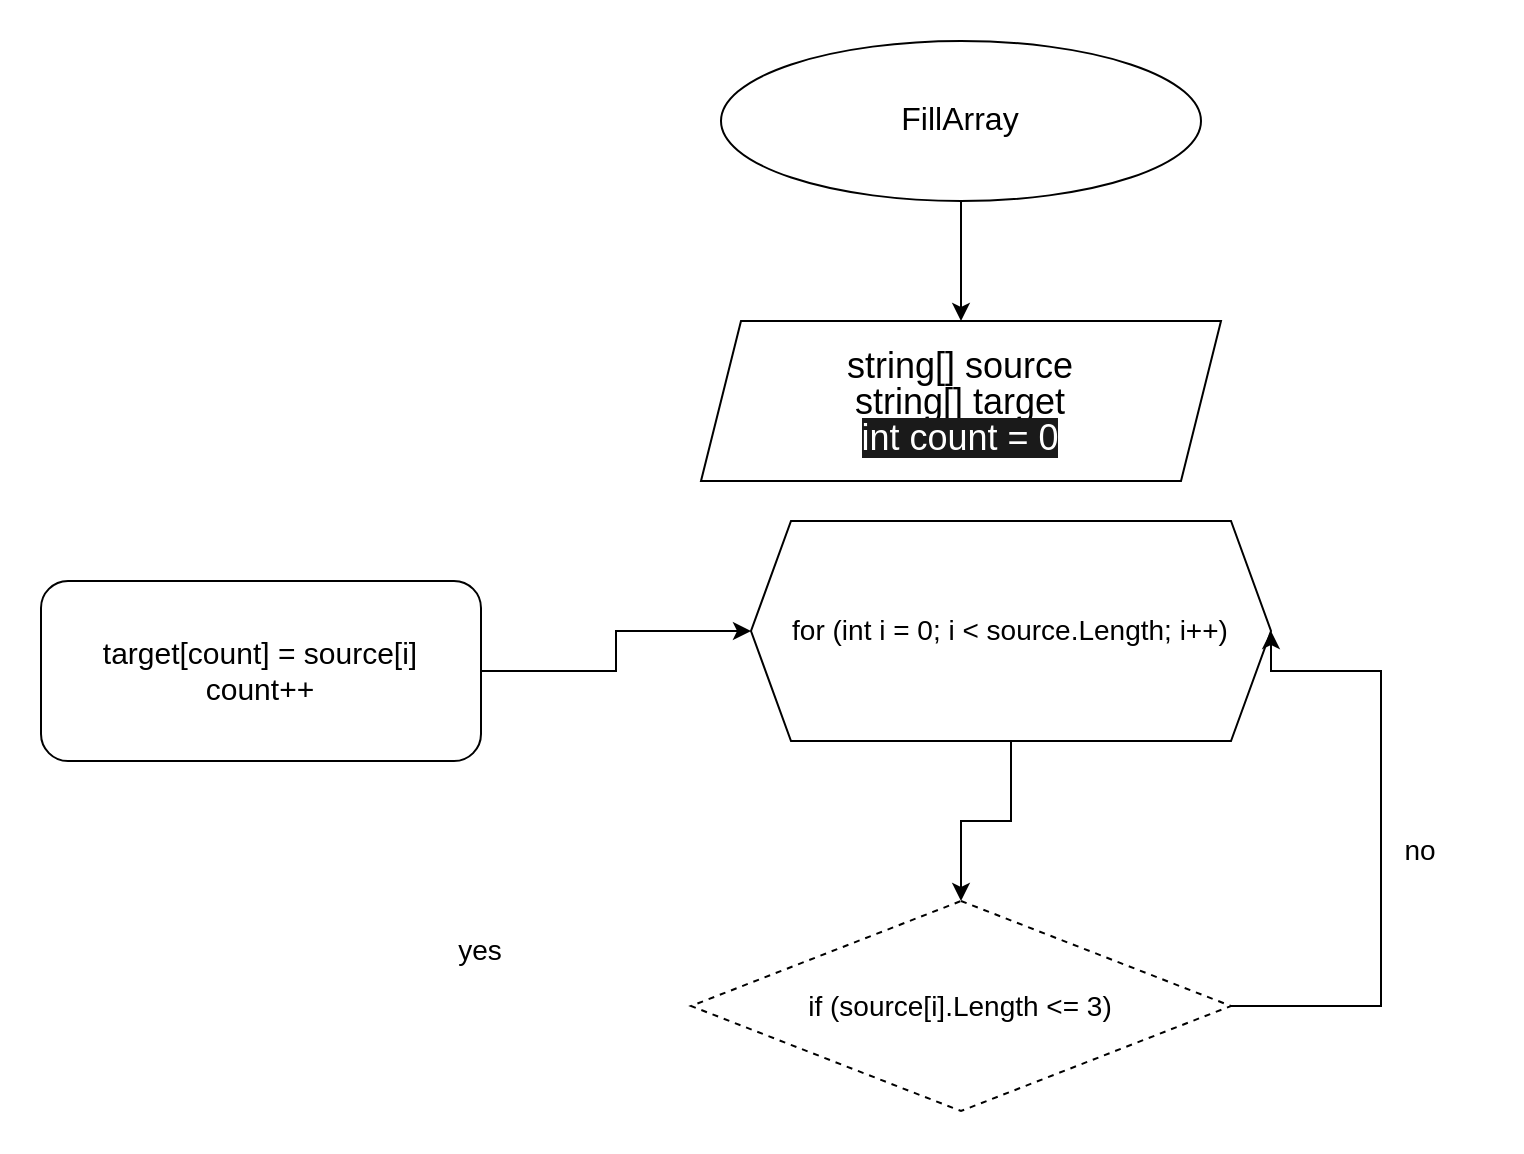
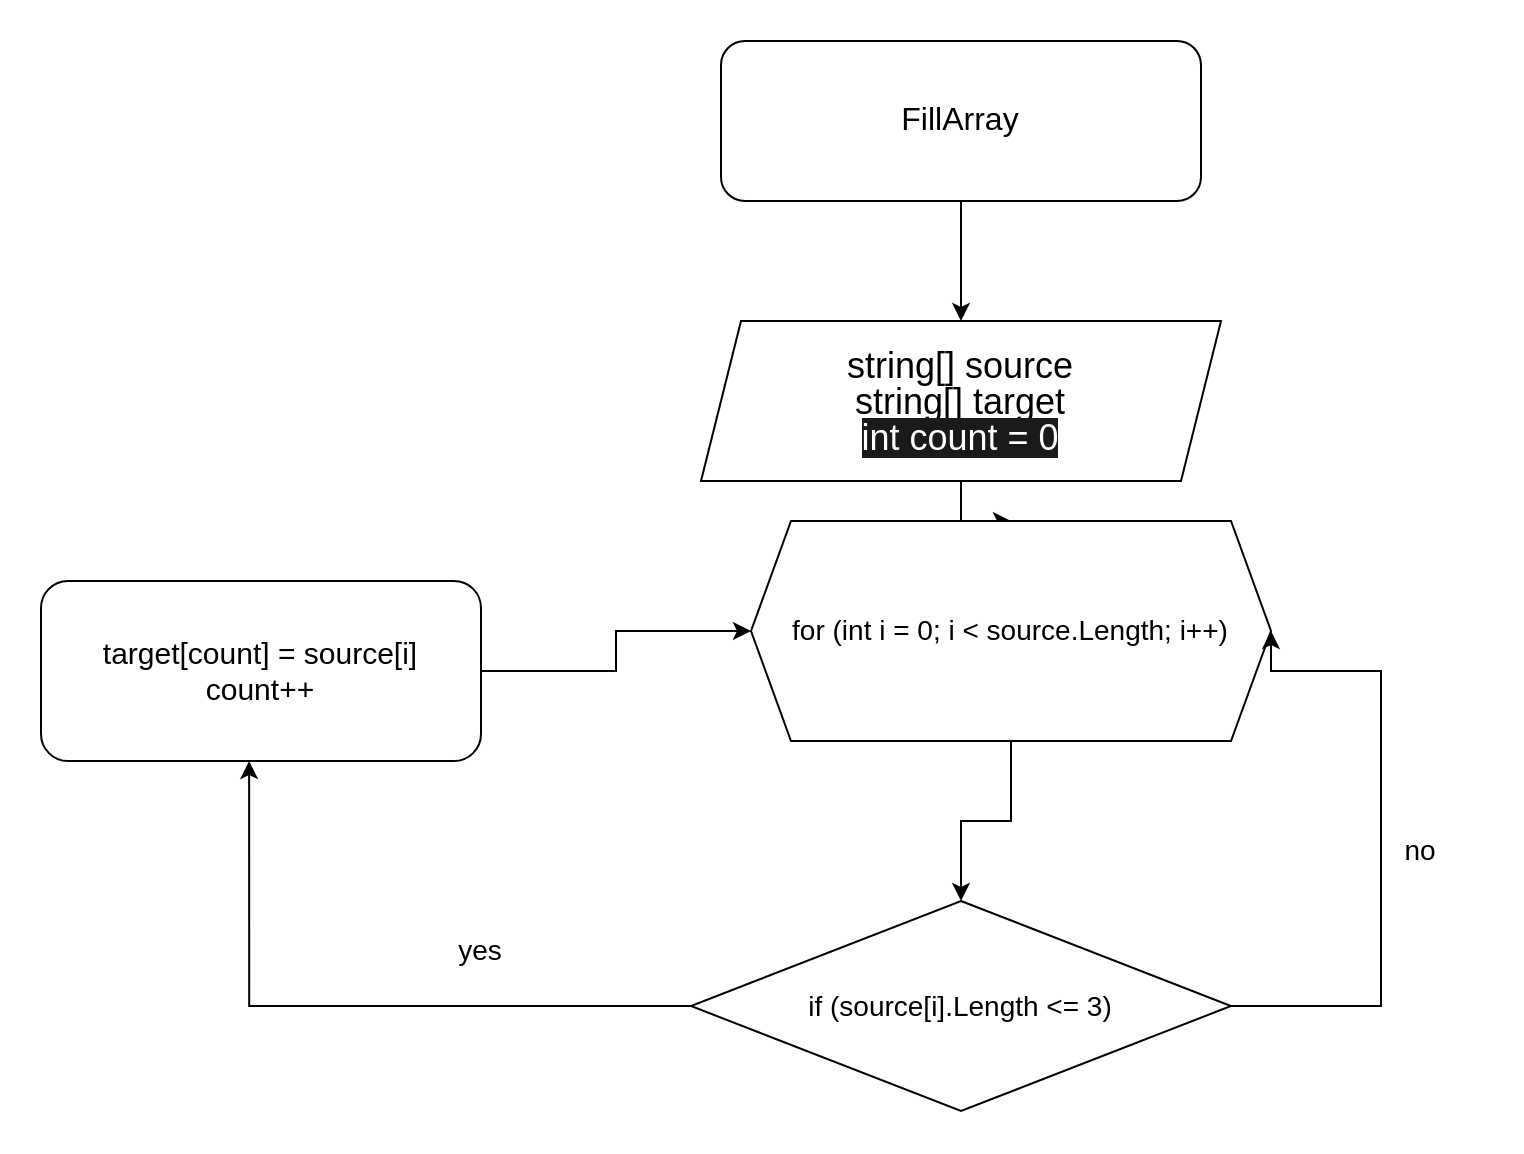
node "FillArray": shape ellipse -> rounded rectangle
edge "string[] source string[] target int count = 0" -> "for (int i = 0; i < source.Length; i++)": added
edge "if (source[i].Length <= 3)" -> "target[count] = source[i] count++": added
node "if (source[i].Length <= 3)": style dashed -> solid
